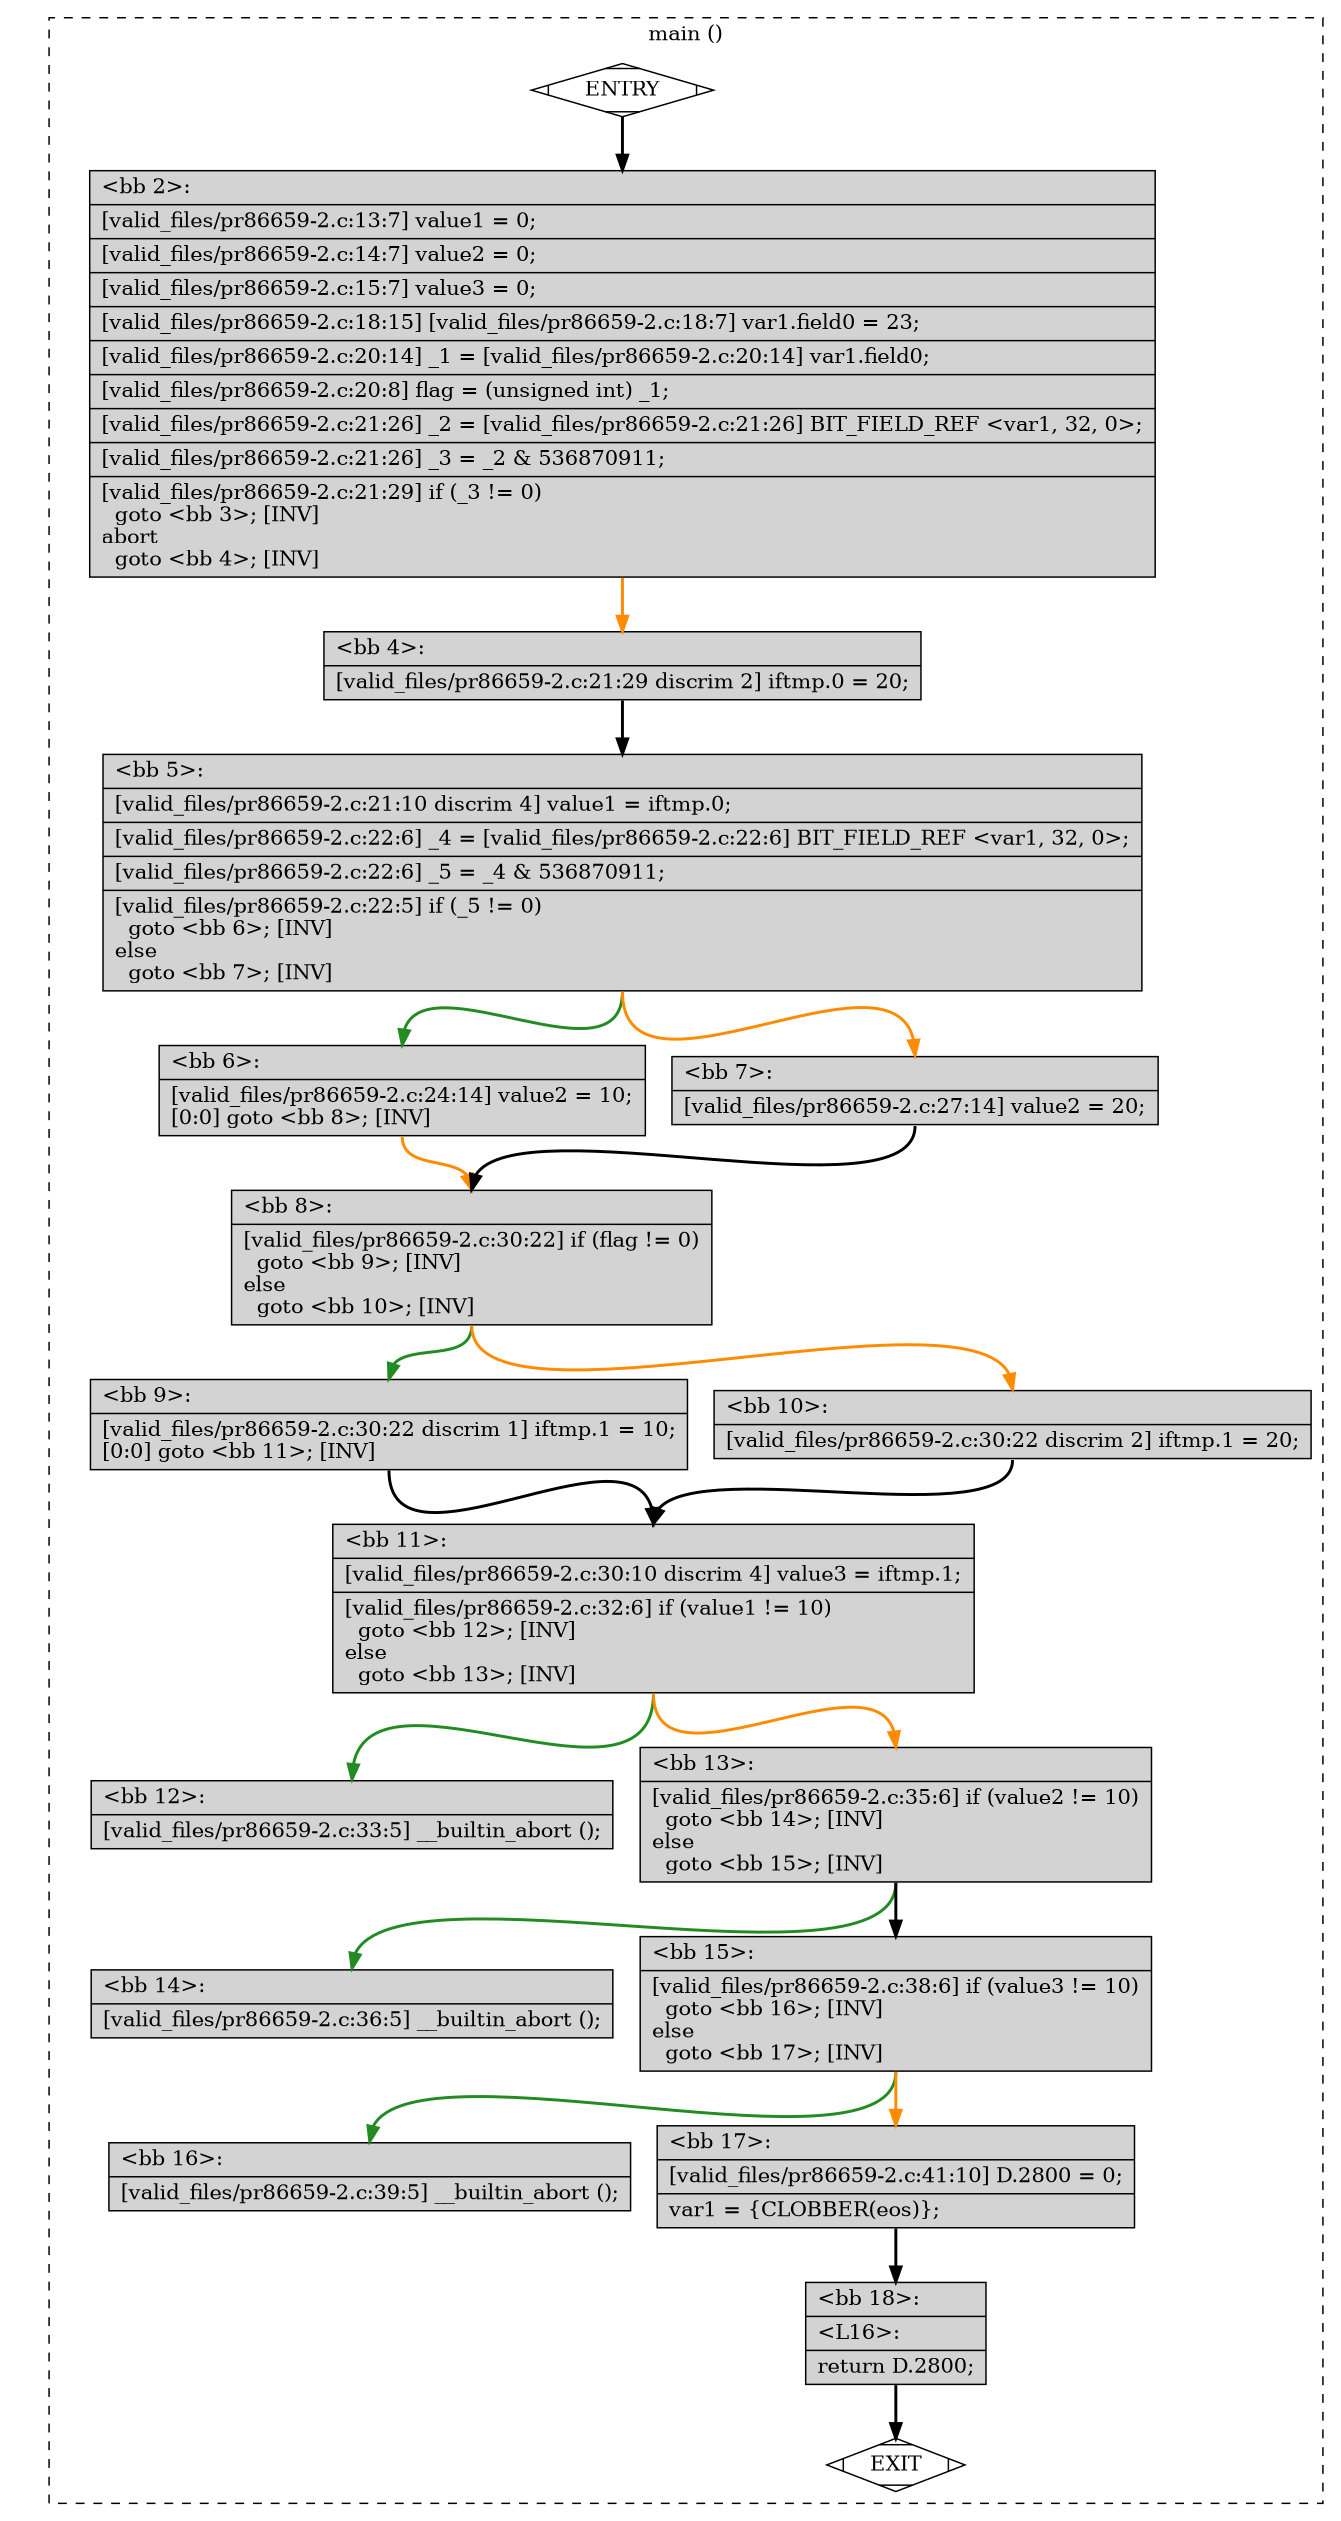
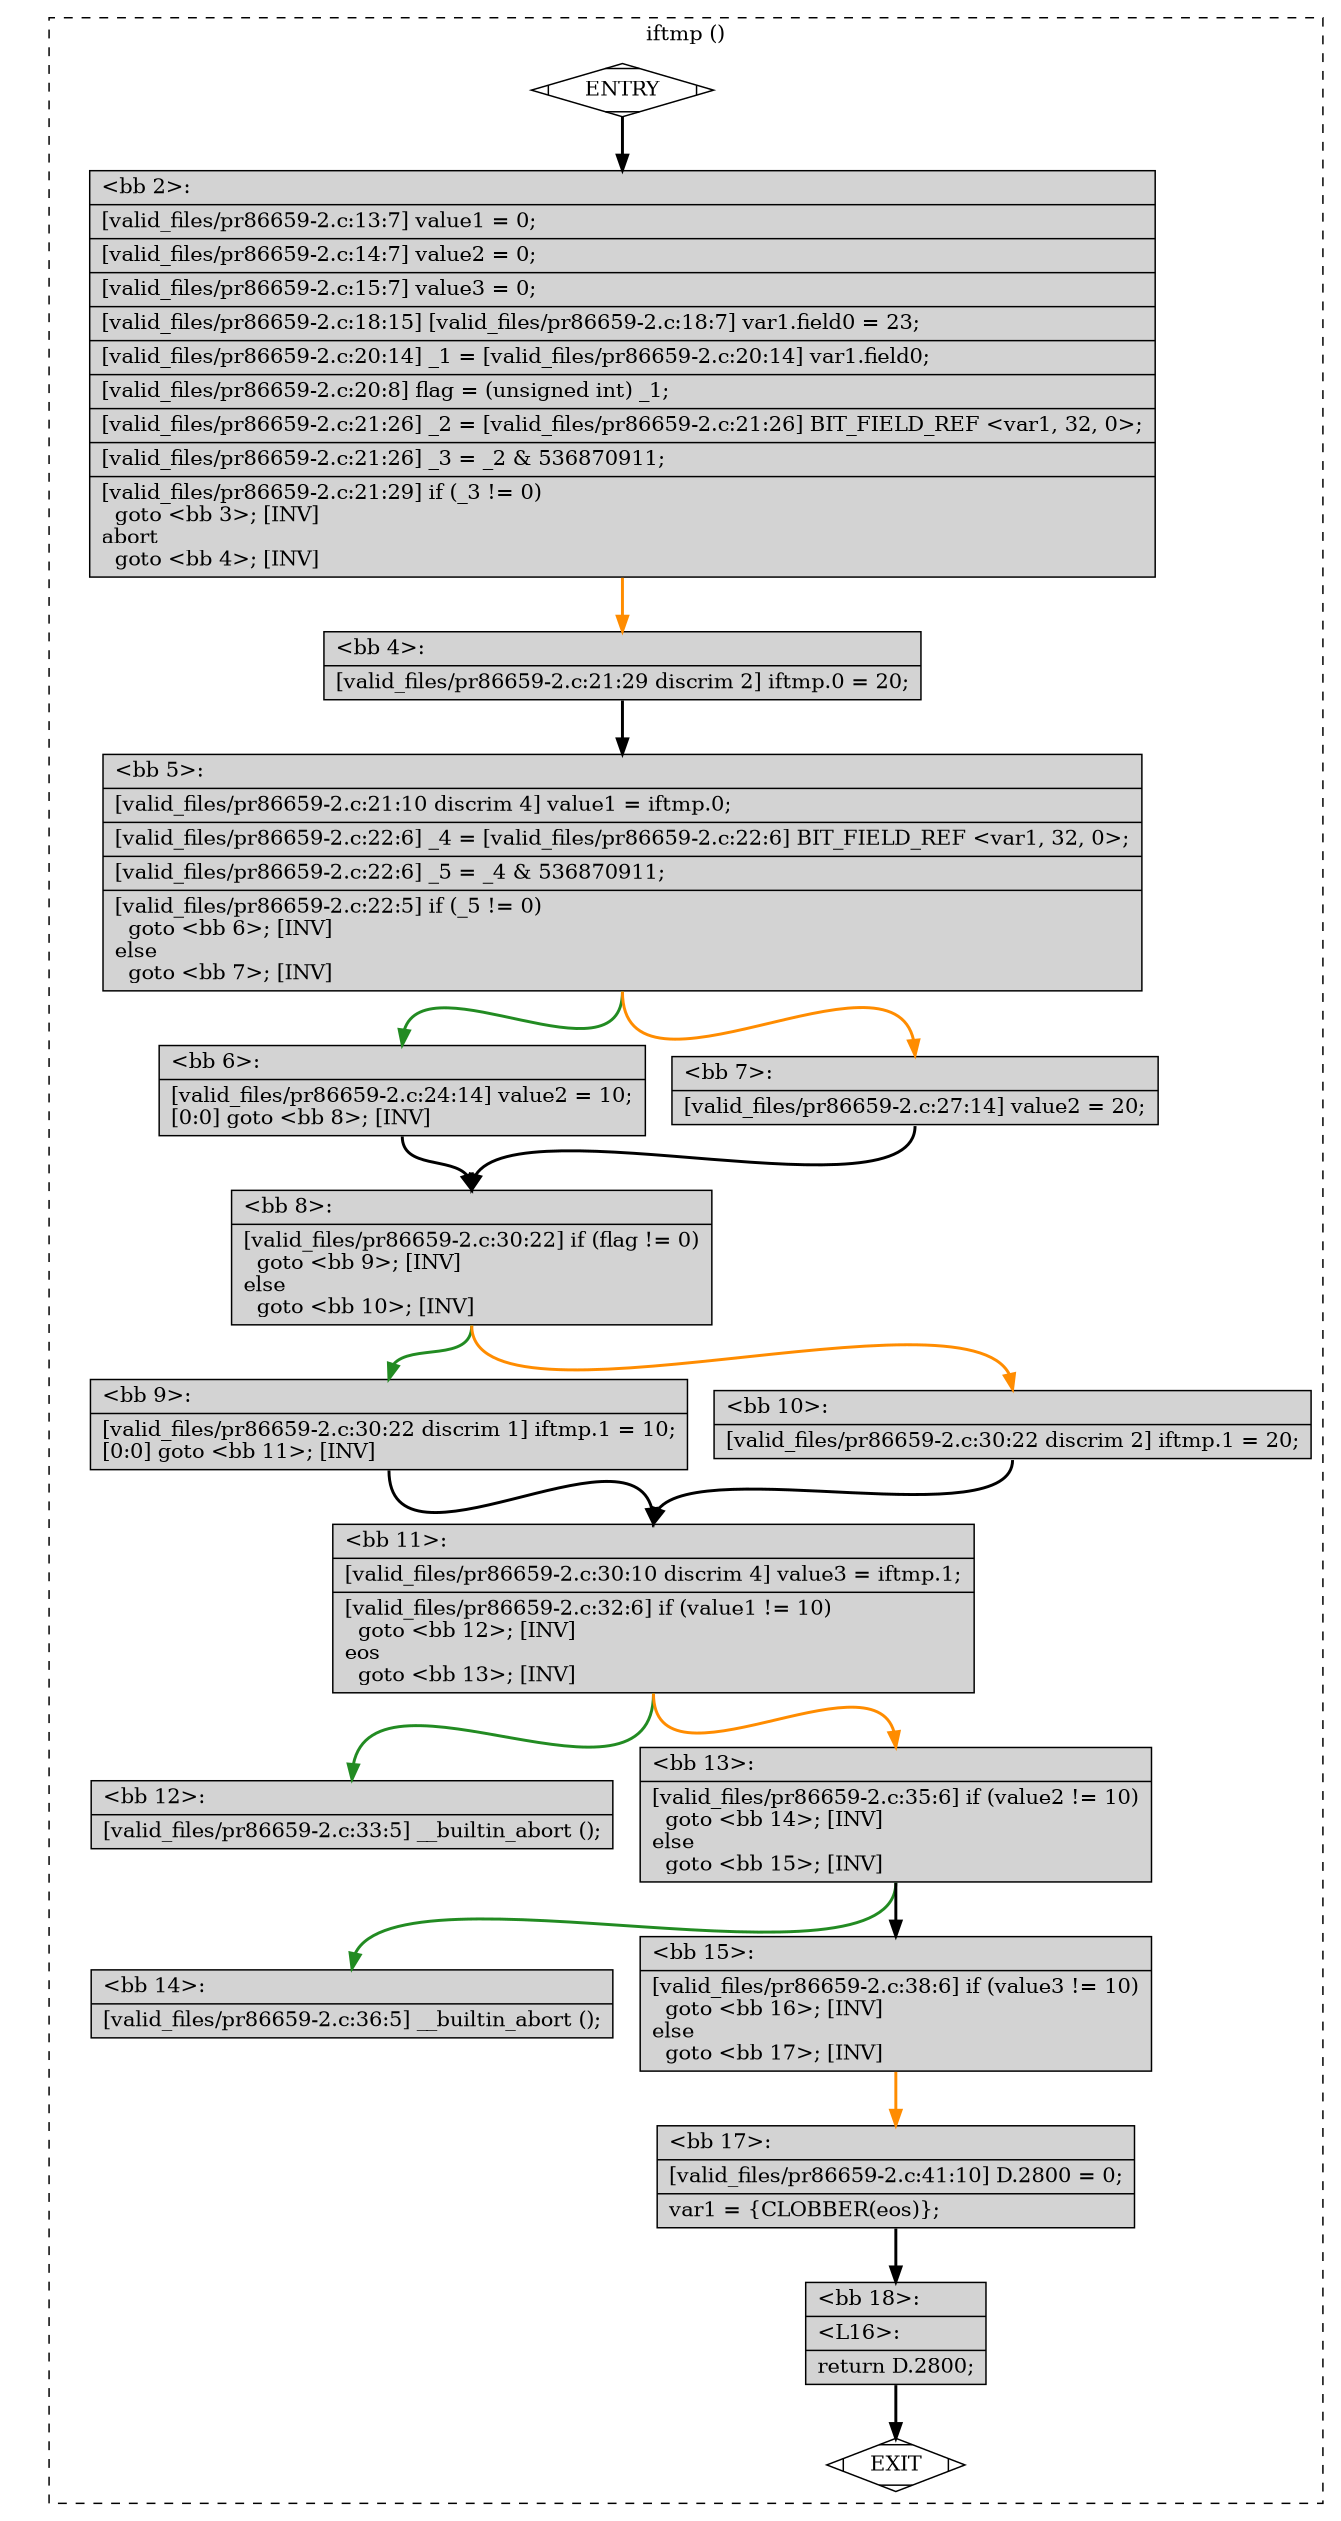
cluster "main ()": label "main ()" -> "iftmp ()"
edge "<bb 6>:" -> "<bb 8>:": color darkorange -> black
node "<bb 11>:": text "else" -> "eos"
node "<bb 16>:": removed
